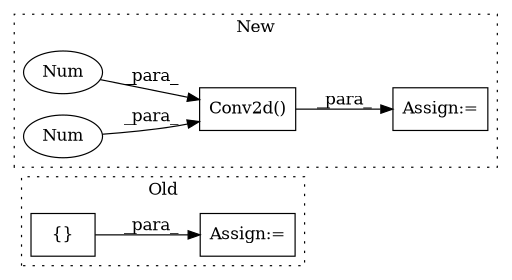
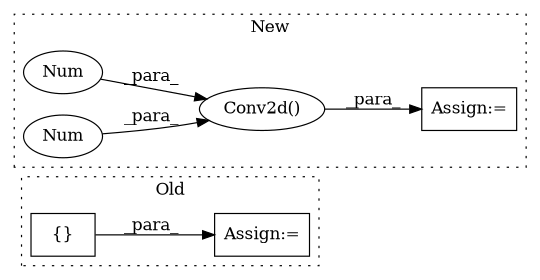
node "Conv2d()": shape box -> ellipse
